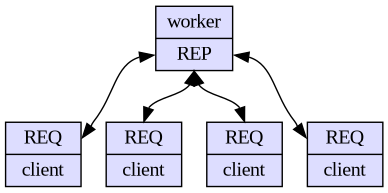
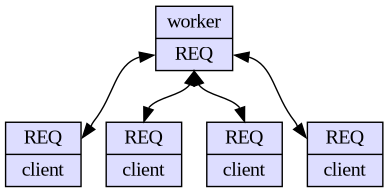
node "worker": text "REP" -> "REQ"
